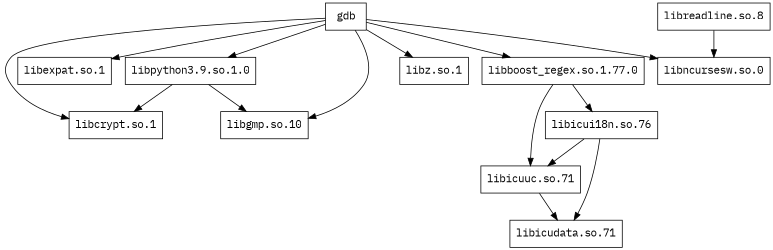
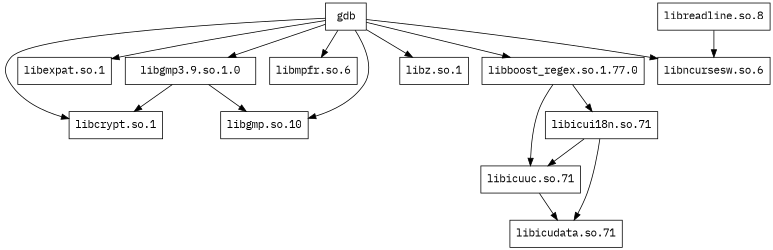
node "libpython3.9.so.1.0": label "libpython3.9.so.1.0" -> "libgmp3.9.so.1.0"
node "libmpfr.so.6": added
node "libncursesw.so.0": label "libncursesw.so.0" -> "libncursesw.so.6"
node "libicui18n.so.76": label "libicui18n.so.76" -> "libicui18n.so.71"
